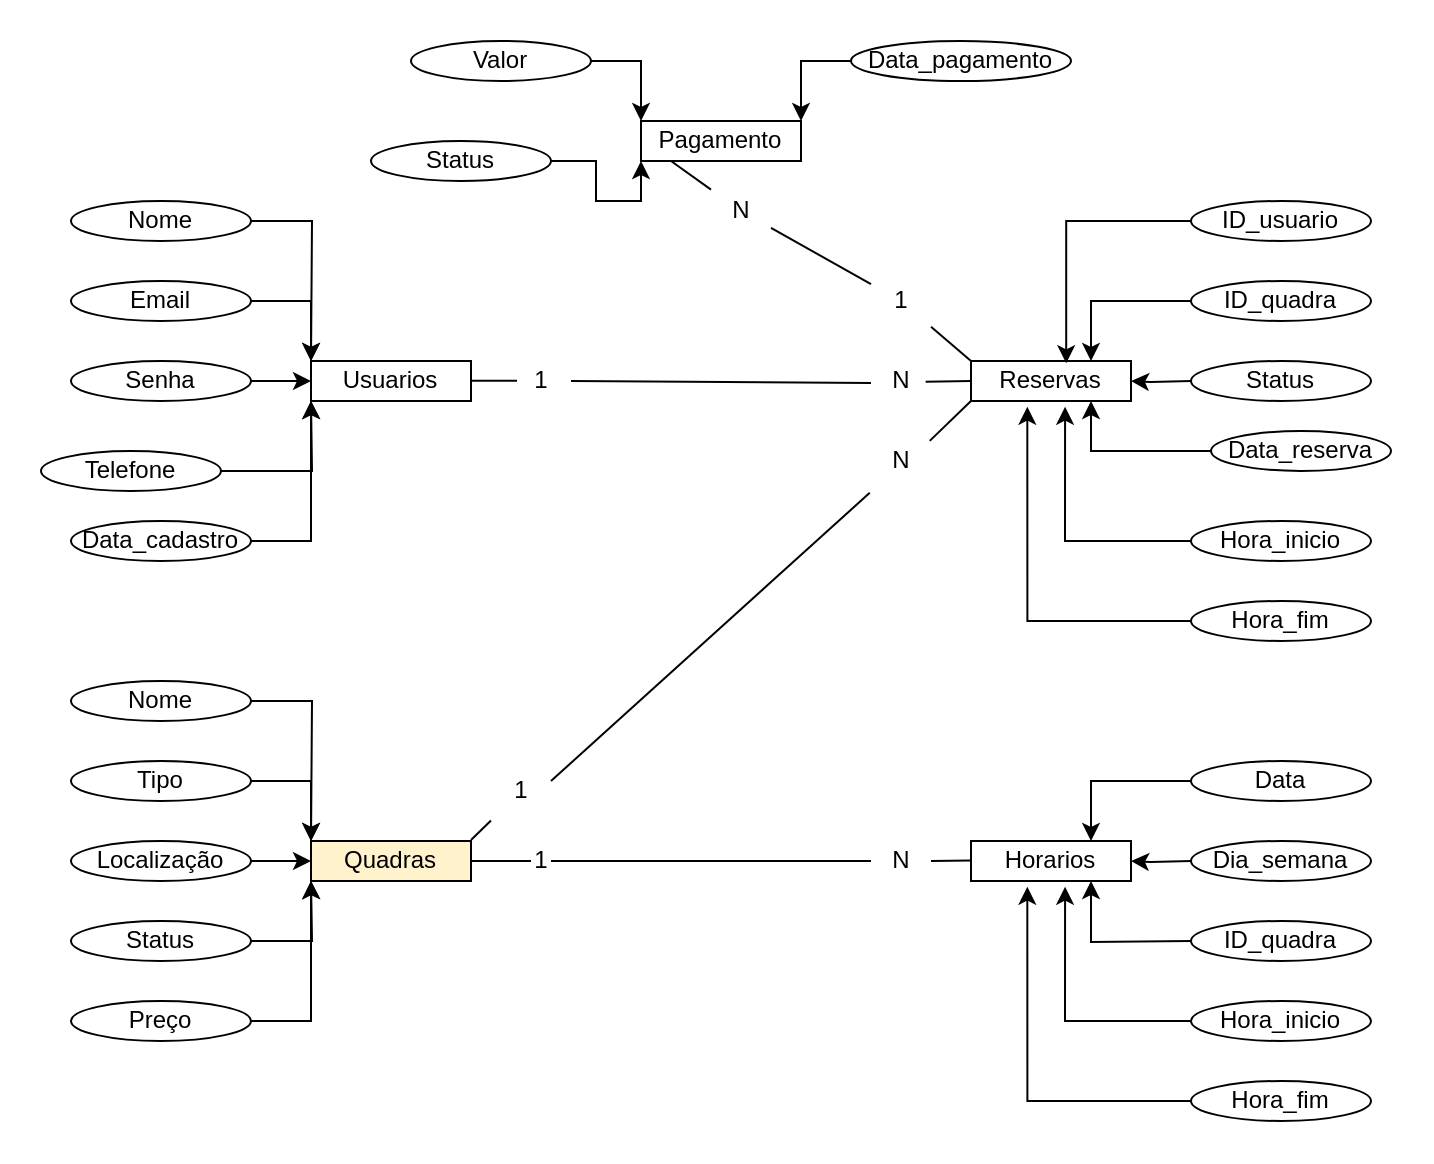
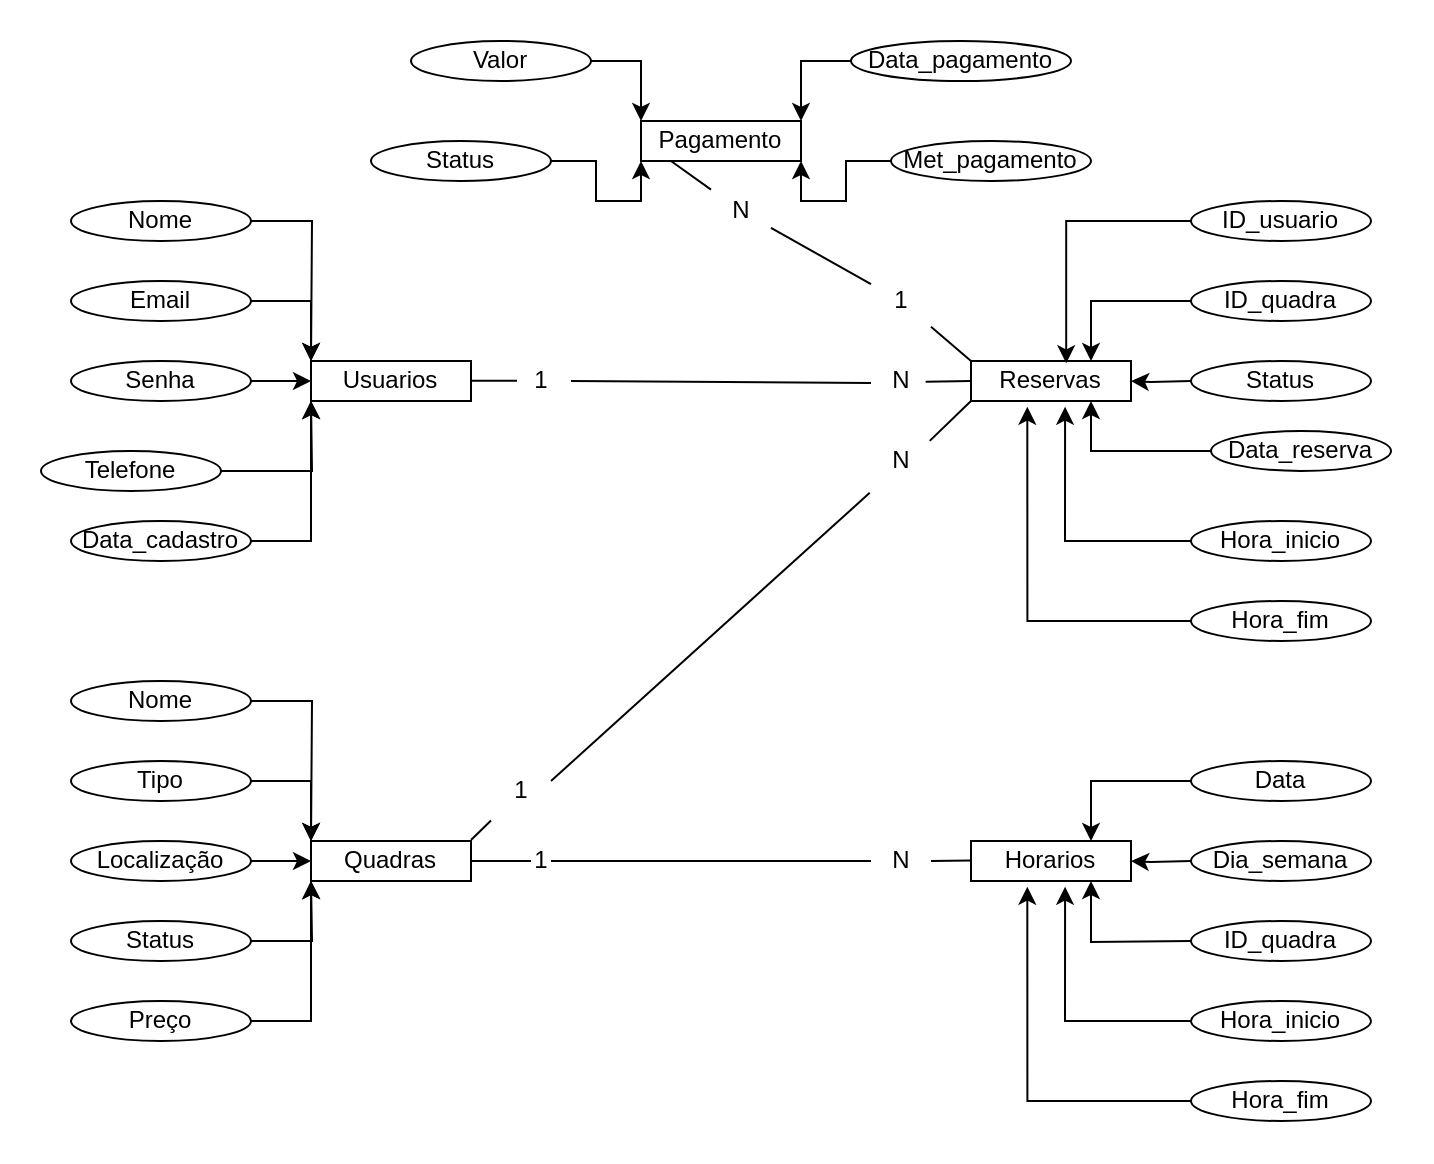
node "Met_pagamento": added
edge "Met_pagamento" -> "Pagamento": added
node "Quadras": fillcolor #fff2cc -> #ffffff
